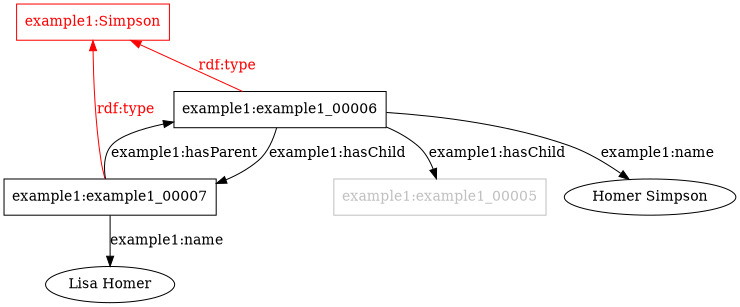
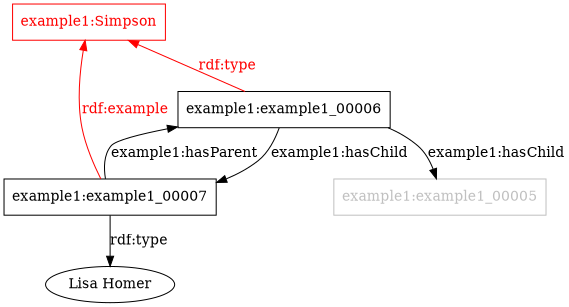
edge "example1:example1_00007" -> "example1:Simpson": label "rdf:type" -> "rdf:example"
node "Homer Simpson": removed
edge "example1:example1_00007" -> "Lisa Homer": label "example1:name" -> "rdf:type"
